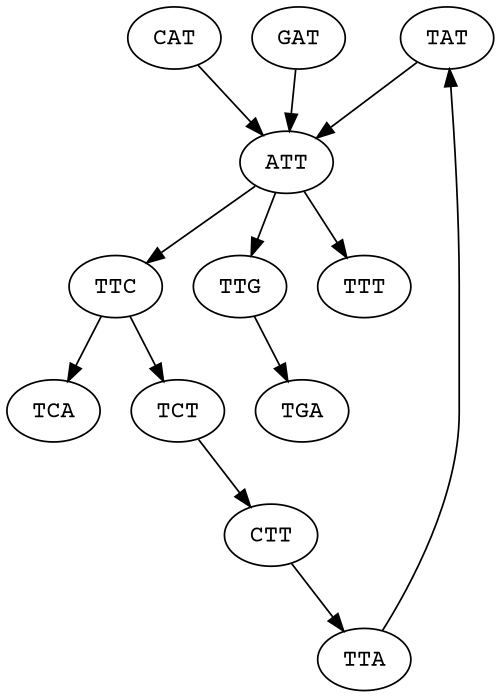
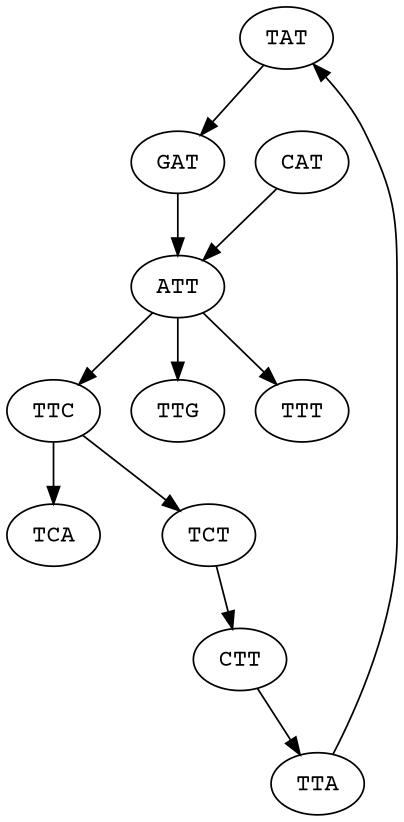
edge "TAT" -> "ATT": now "TAT" -> "GAT"
node "TGA": removed
